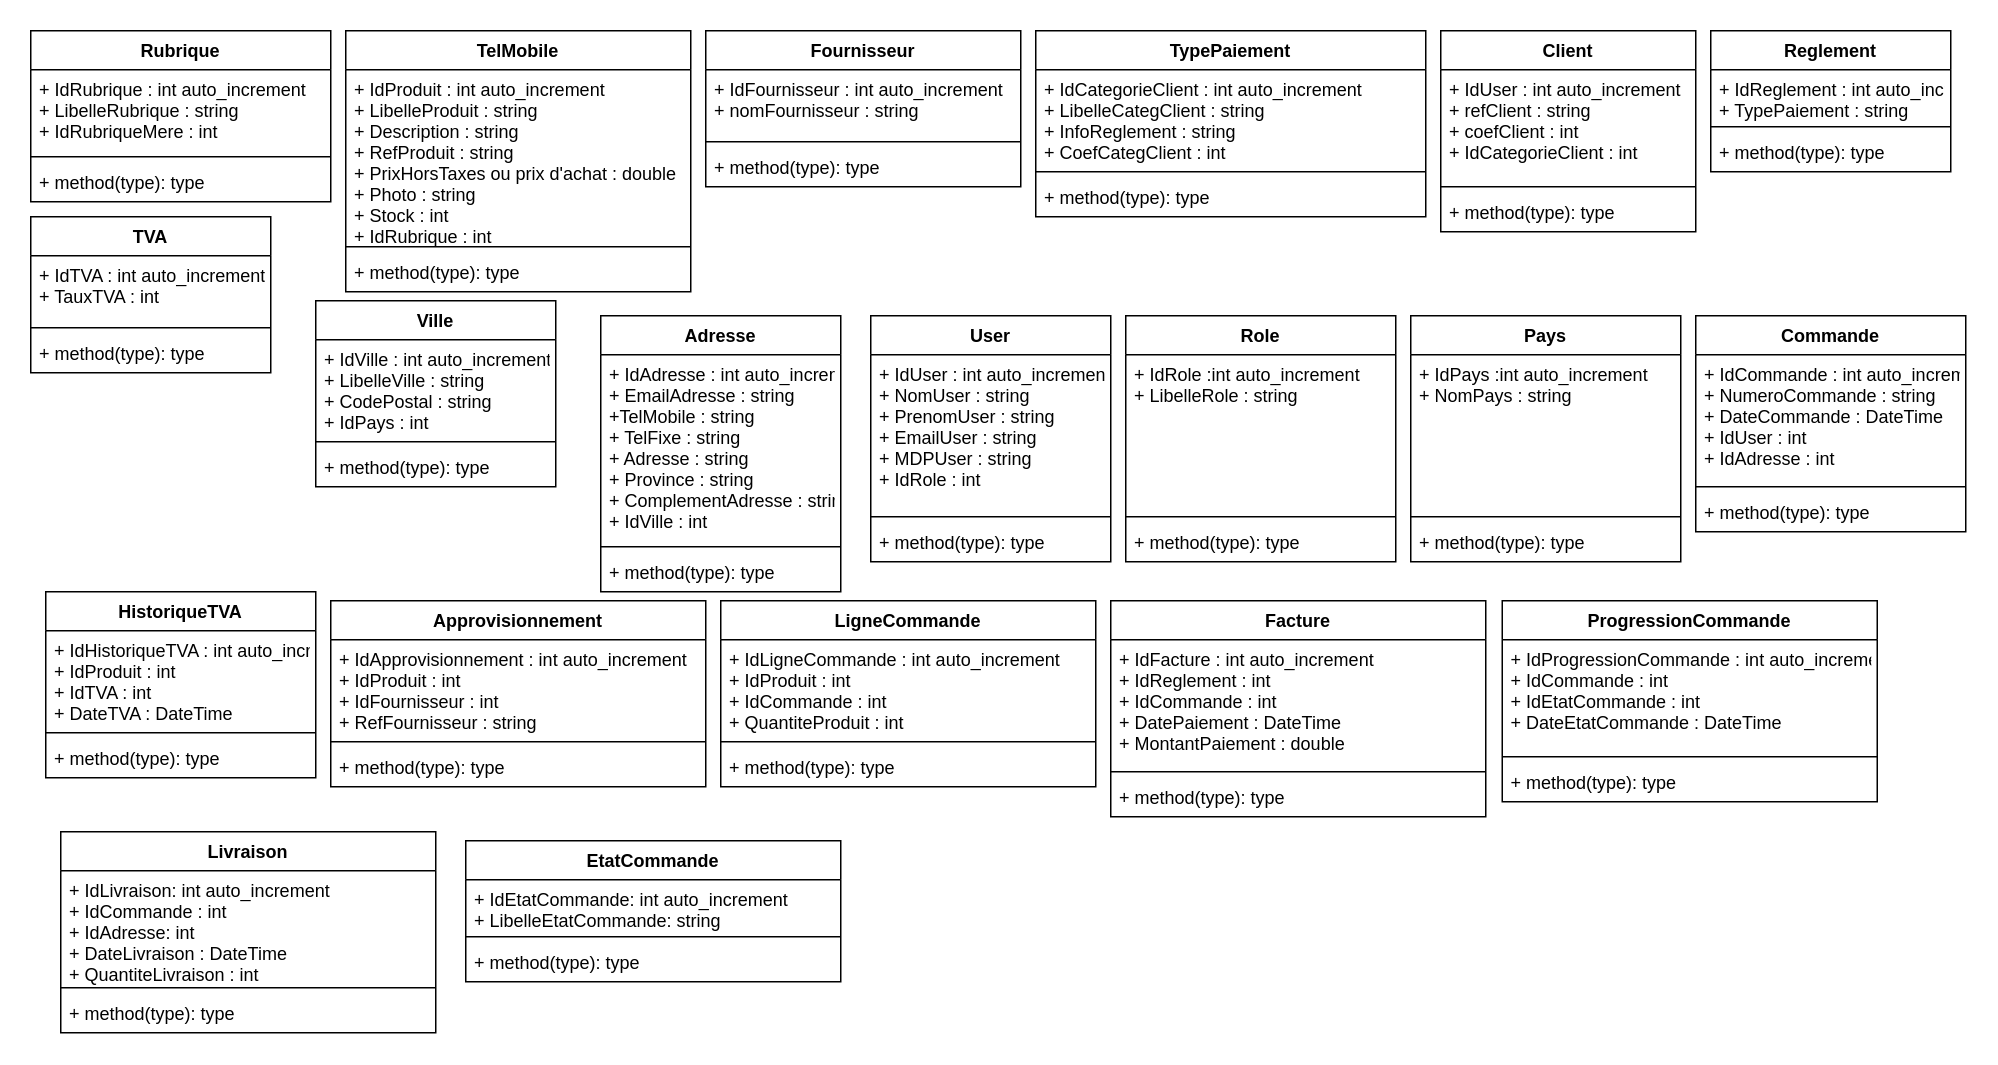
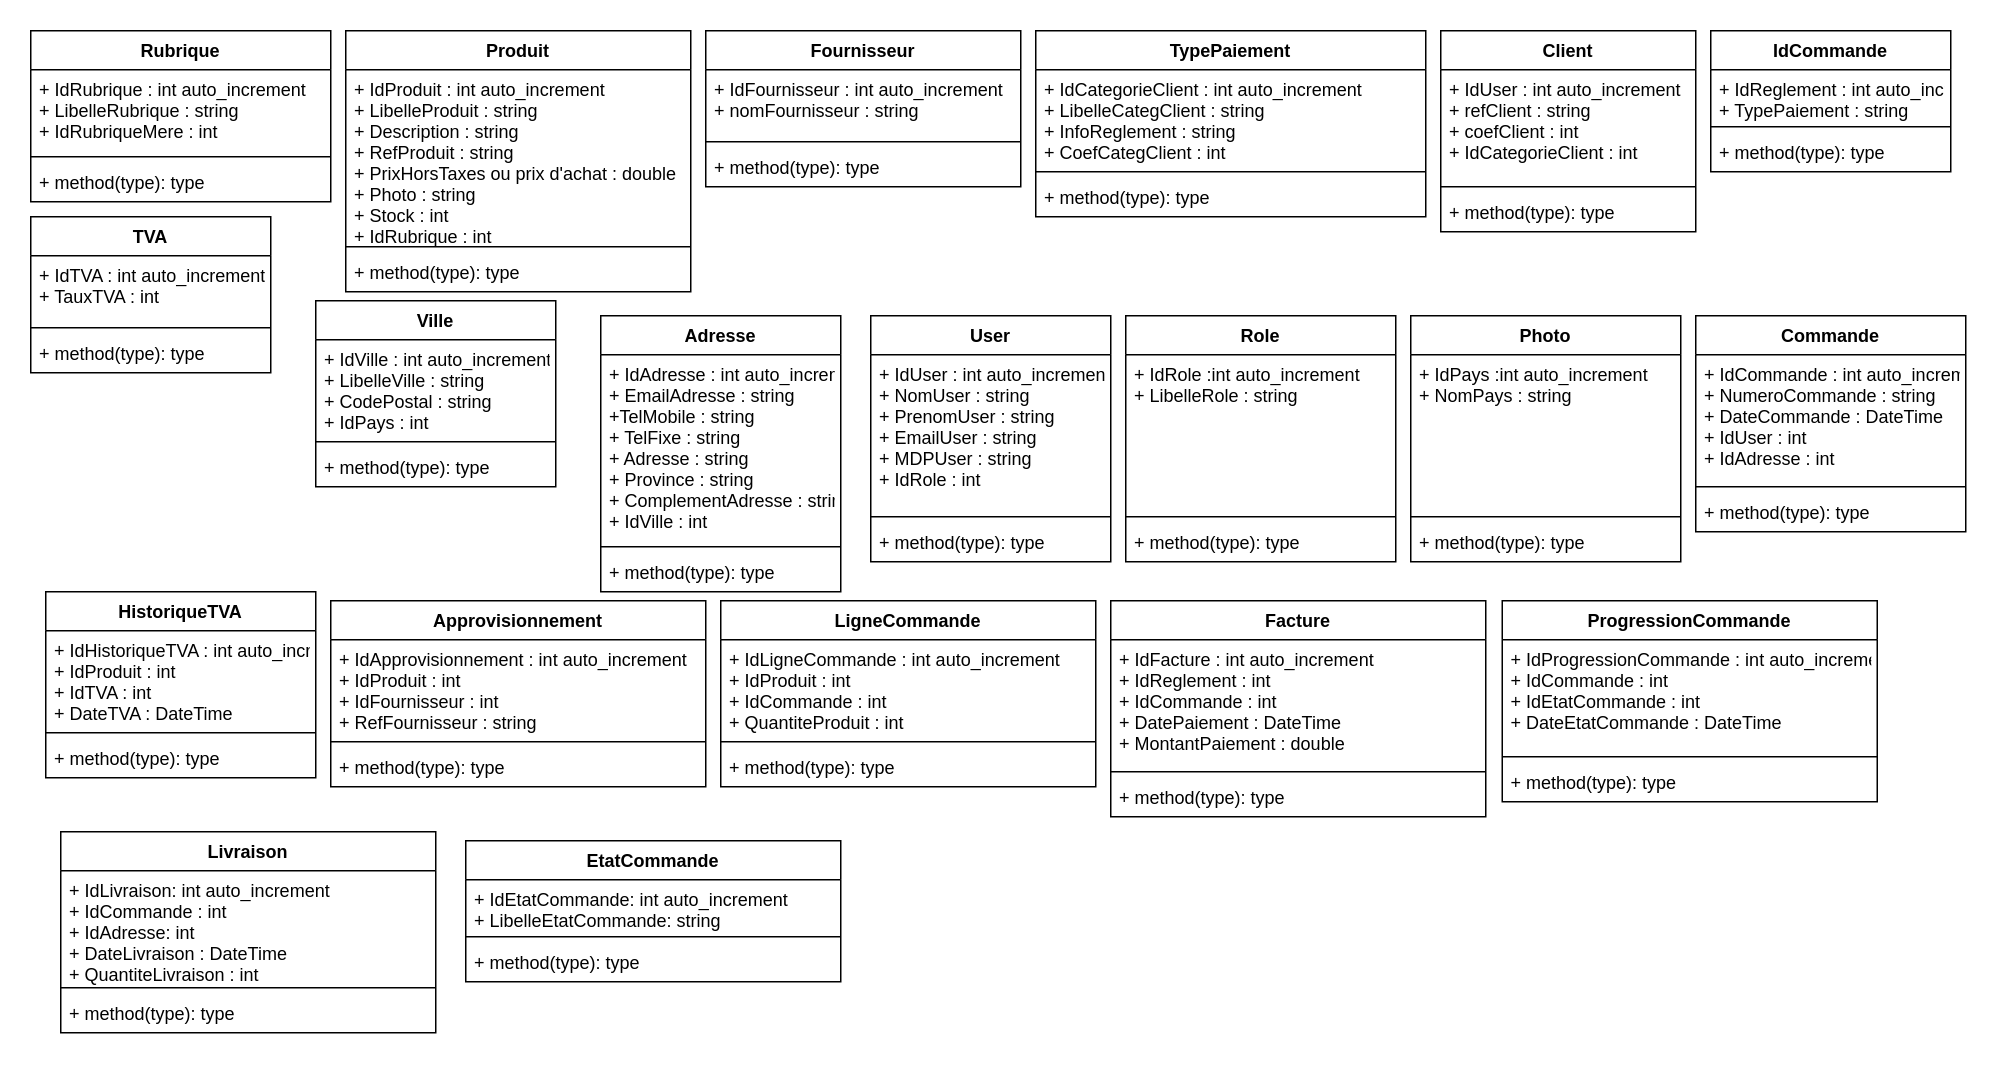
node "TelMobile": label "TelMobile" -> "Produit"
node "Reglement": label "Reglement" -> "IdCommande"
node "Pays": label "Pays" -> "Photo"
